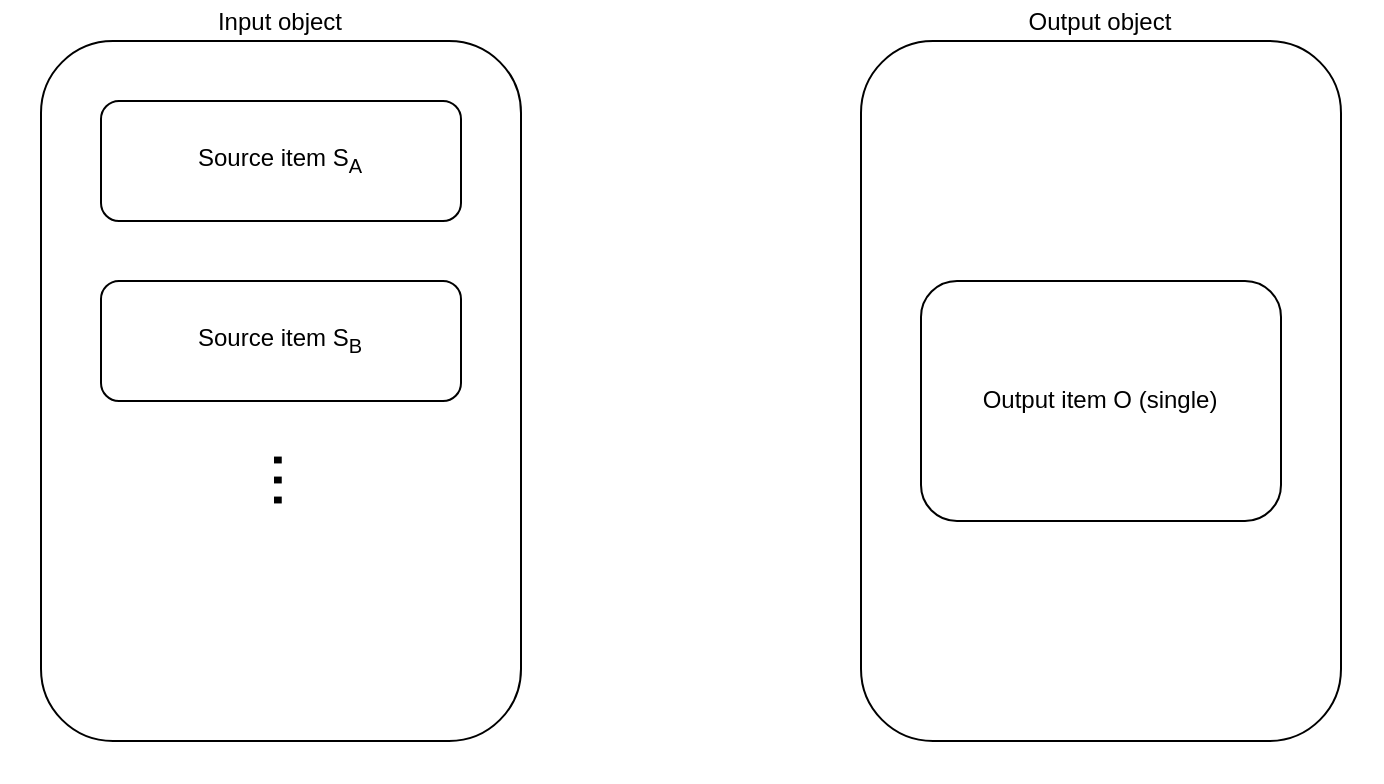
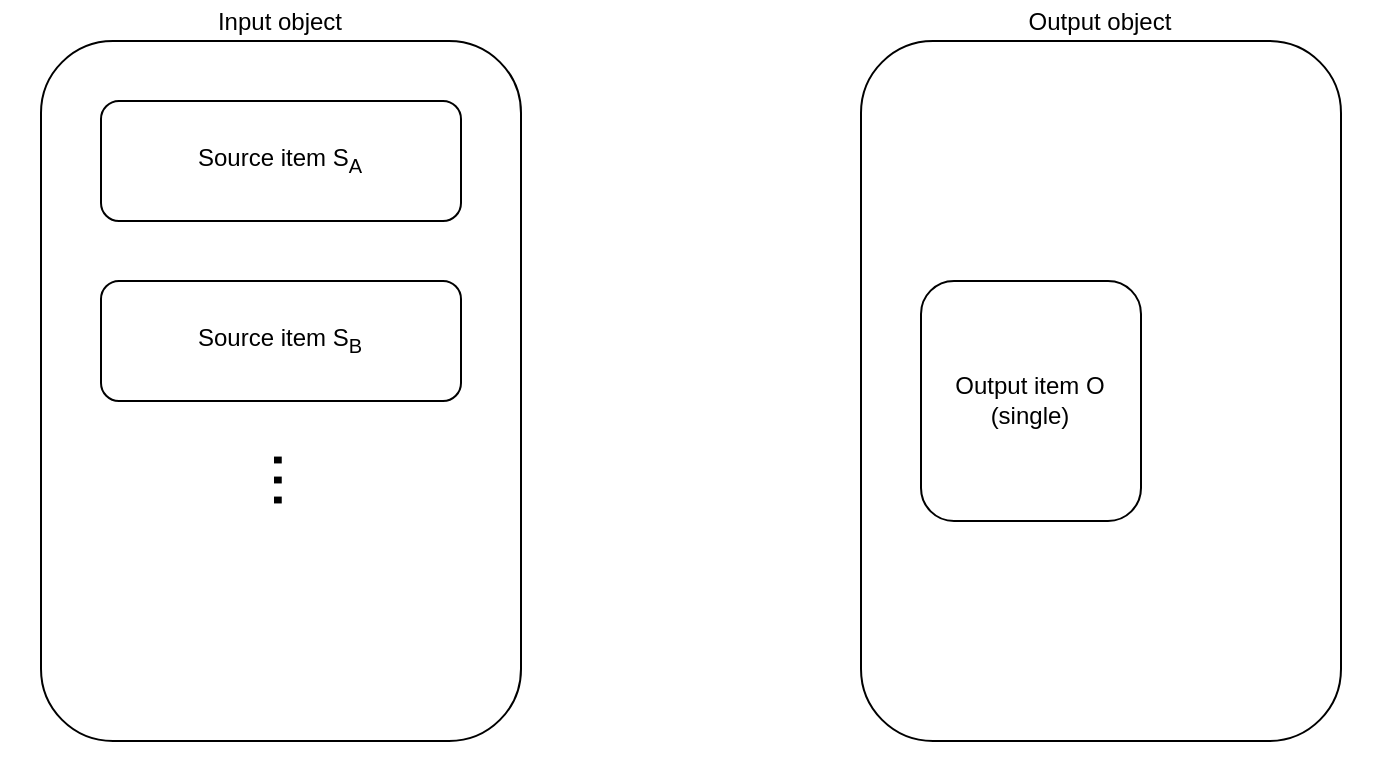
node "Output item O (single)": size 360x240 -> 220x240
